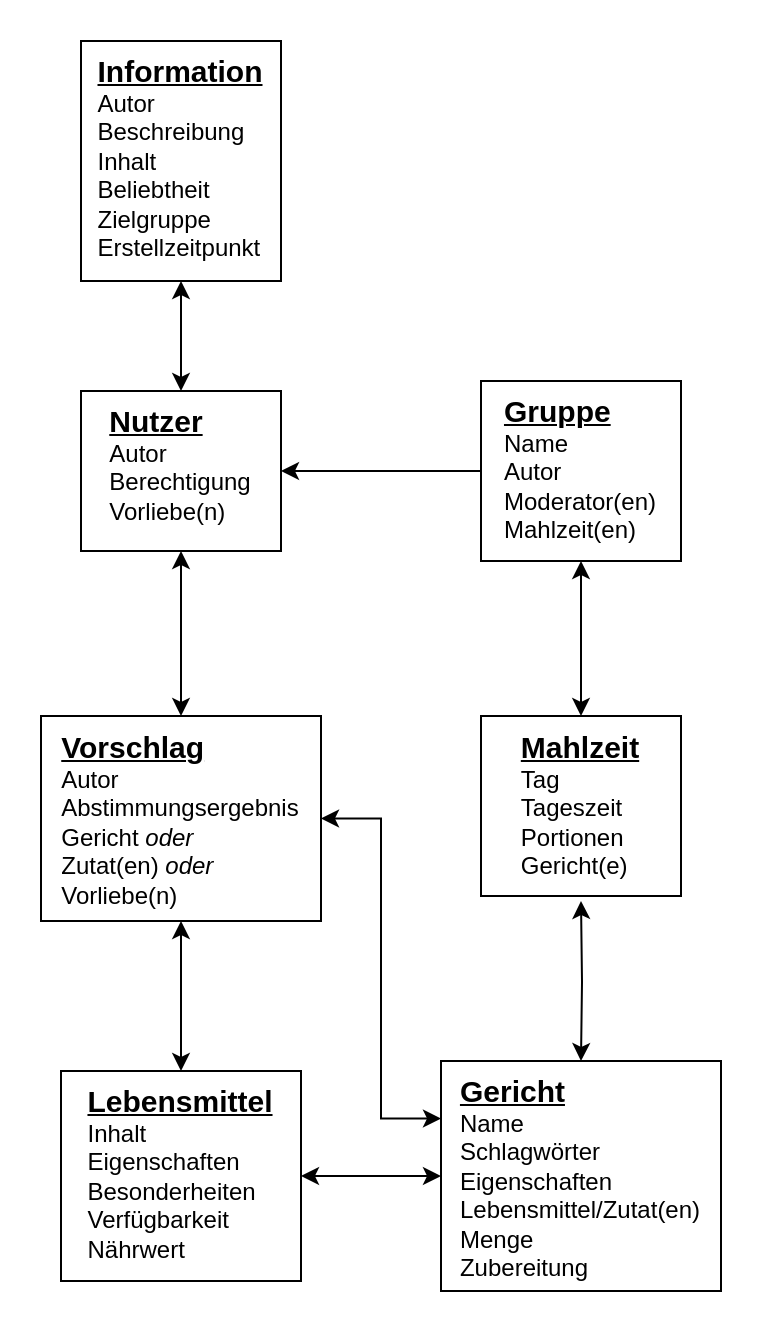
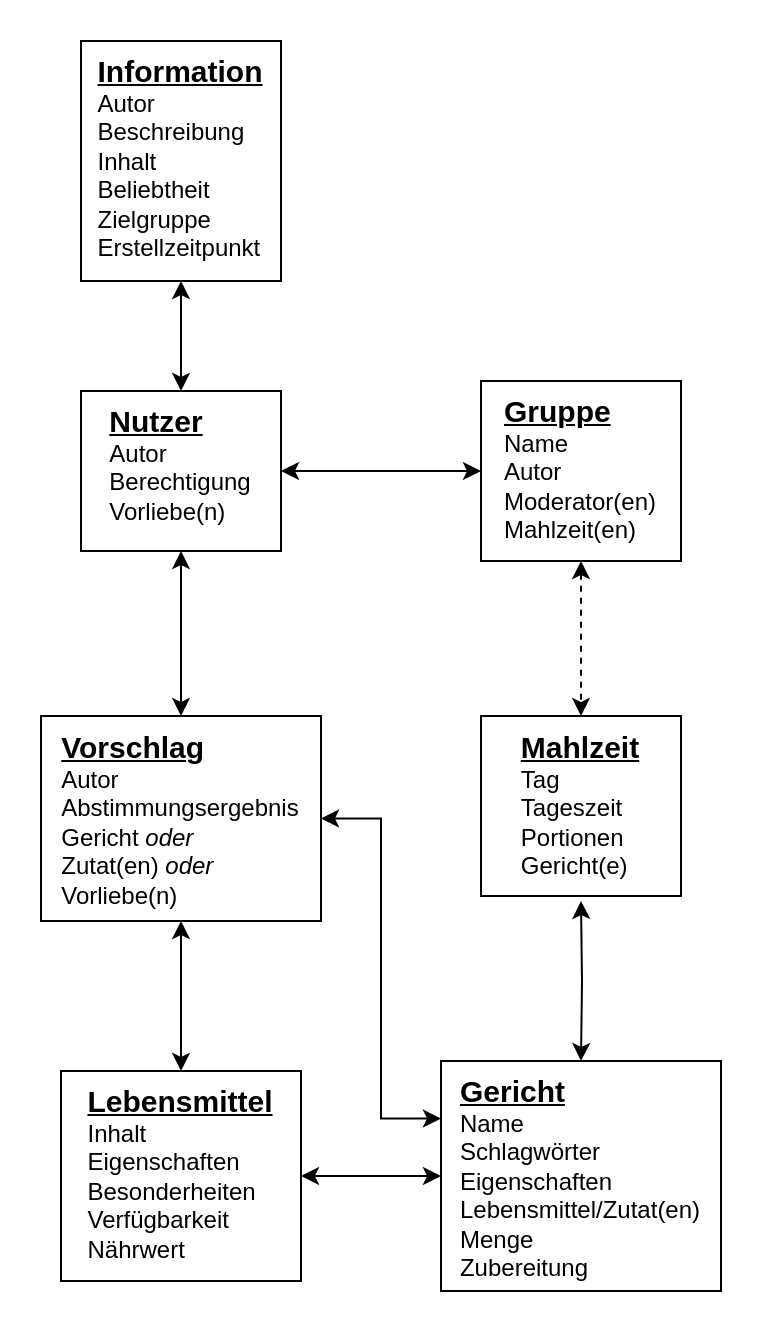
edge "Gruppe Name Autor Moderator(en) Mahlzeit(en)" -> "Nutzer Autor Berechtigung Vorliebe(n)": arrowhead none -> classic
edge "Gruppe Name Autor Moderator(en) Mahlzeit(en)" -- "Mahlzeit Tag Tageszeit Portionen Gericht(e)": style solid -> dashed
